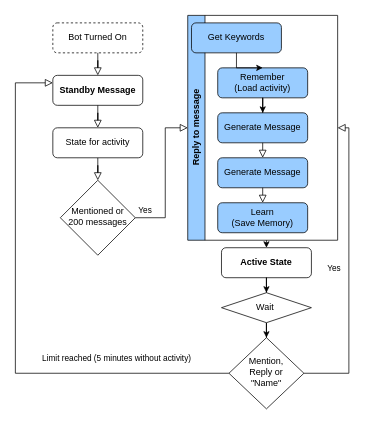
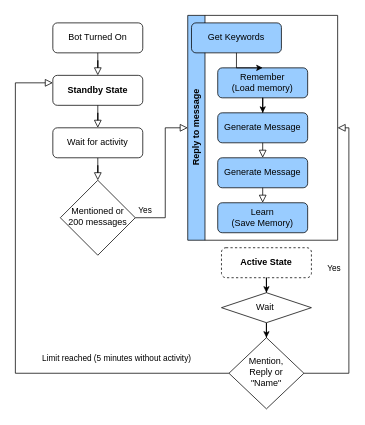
node "Bot Turned On": style dashed -> solid
node "Remember (Load activity)": label "Remember (Load activity)" -> "Remember (Load memory)"
node "Standby Message": label "Standby Message" -> "Standby State"
node "State for activity": label "State for activity" -> "Wait for activity"
edge "Reply to message" -> "Active State": removed
node "Active State": style solid -> dashed
